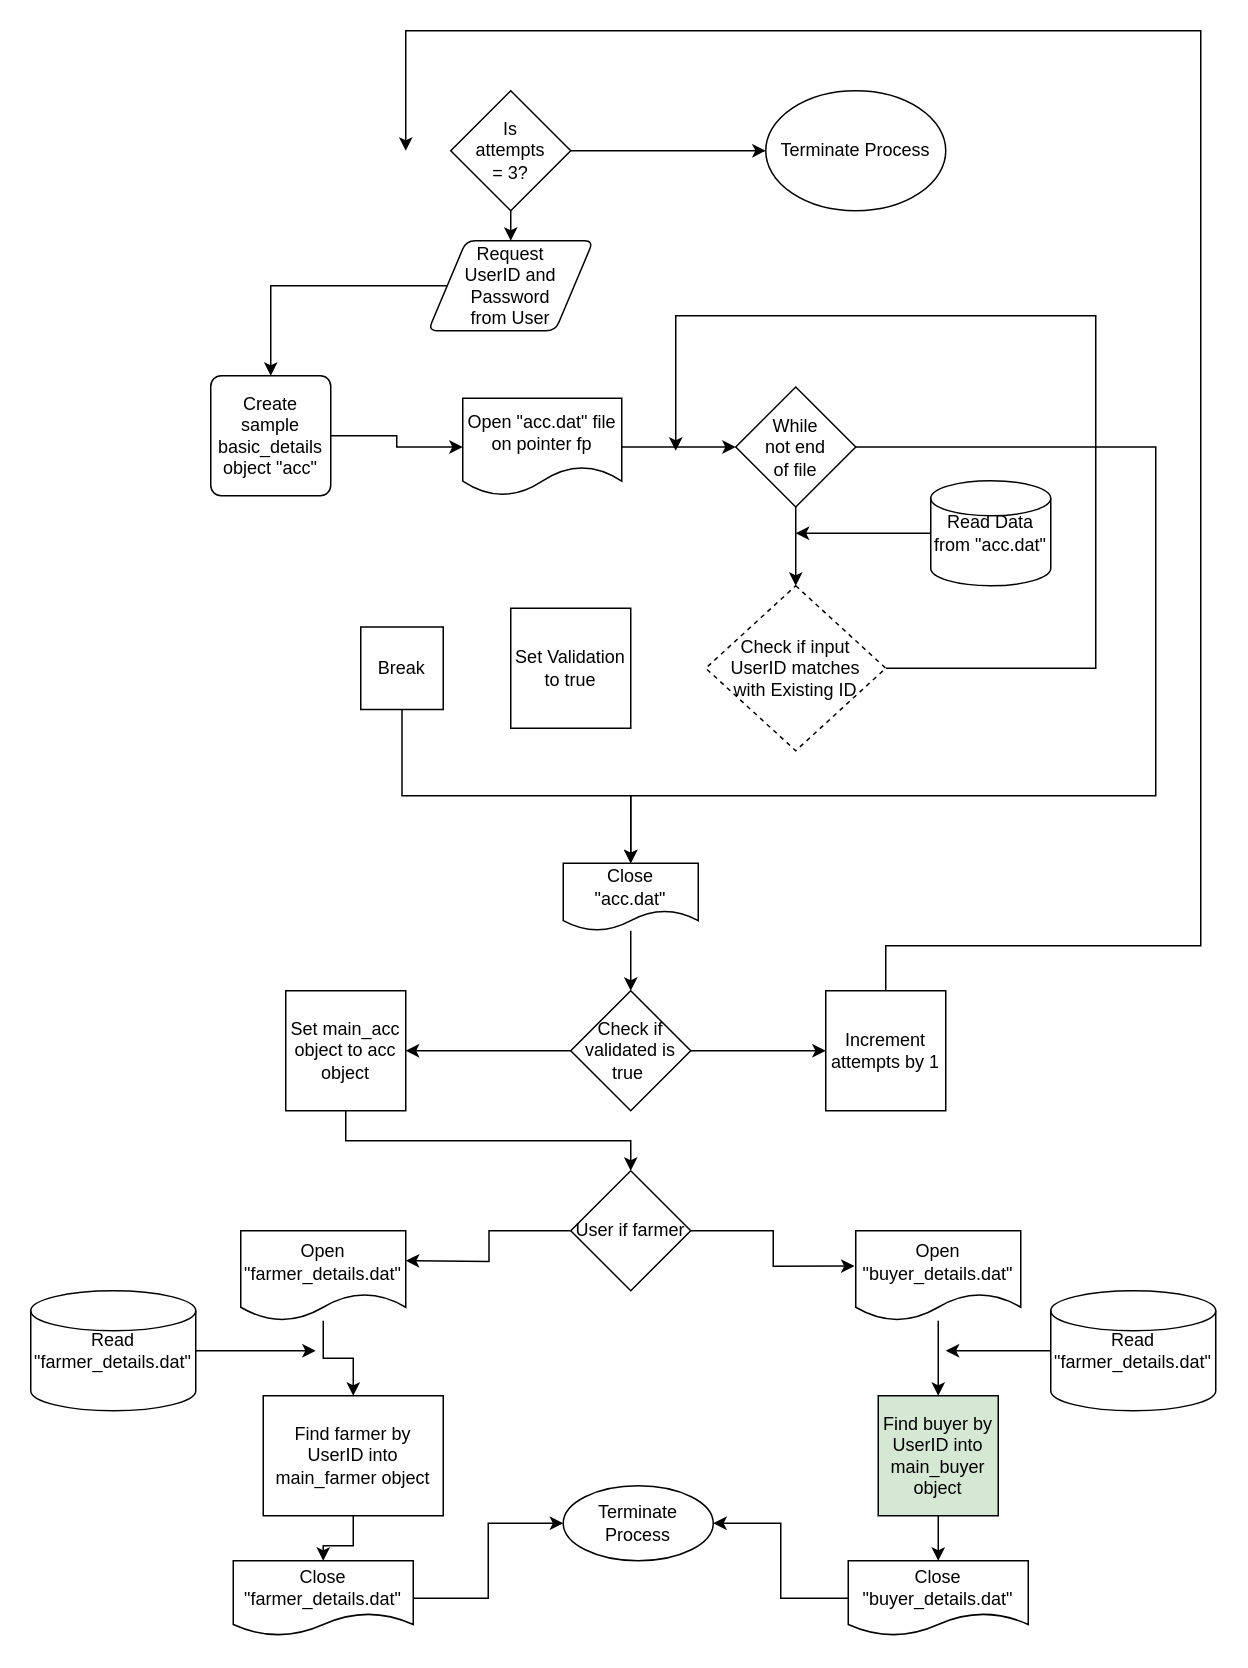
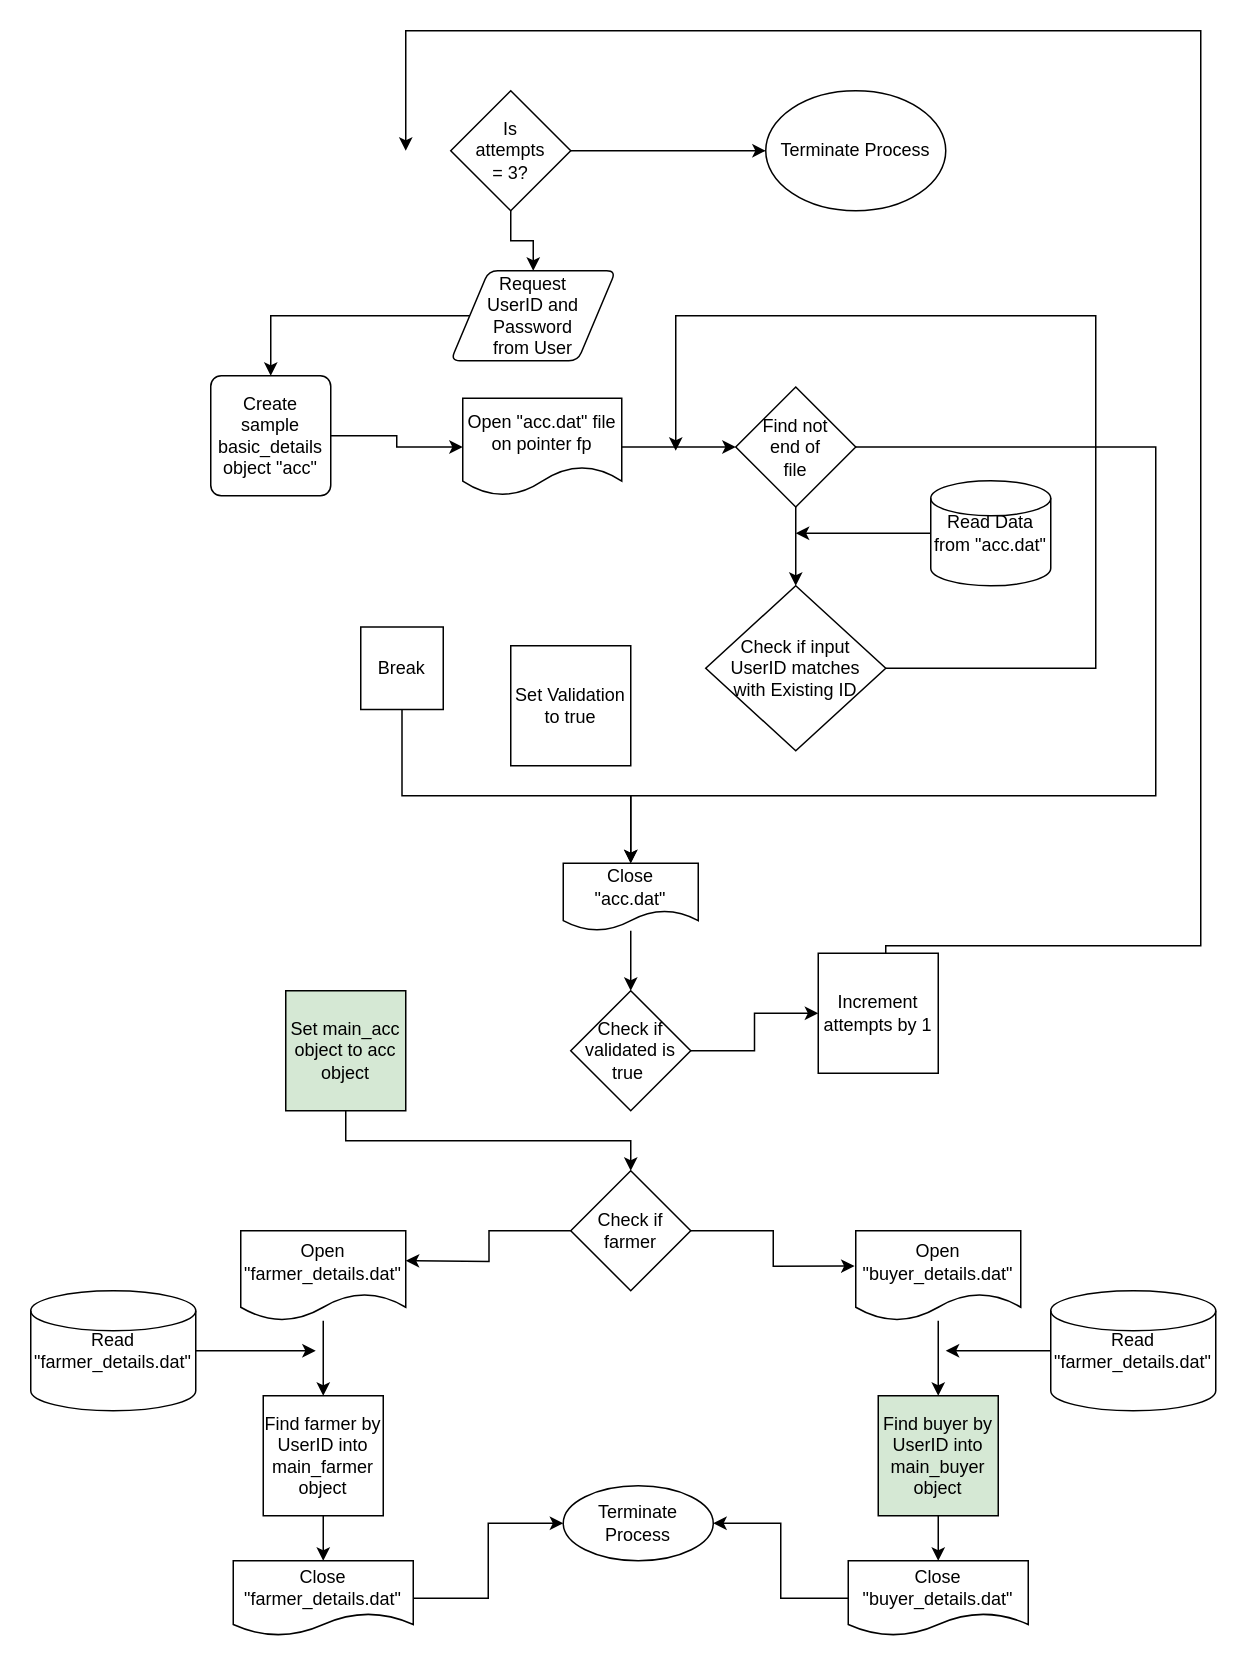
node "Request UserID and Password from User": moved (511, 286) -> (533, 316)
node "While not end of file": label "While not end of file" -> "Find not end of file"
node "Set Validation to true": moved (571, 668) -> (571, 706)
node "Check if input UserID matches with Existing ID": style dashed -> solid
node "Set main_acc object to acc object": fillcolor #ffffff -> #d5e8d4
edge "Check if validated is true" -> "Set main_acc object to acc object": removed
node "Increment attempts by 1": moved (886, 1051) -> (878, 1013)
node "User if farmer": label "User if farmer" -> "Check if farmer"
node "Find farmer by UserID into main_farmer object": size 180x120 -> 120x120
